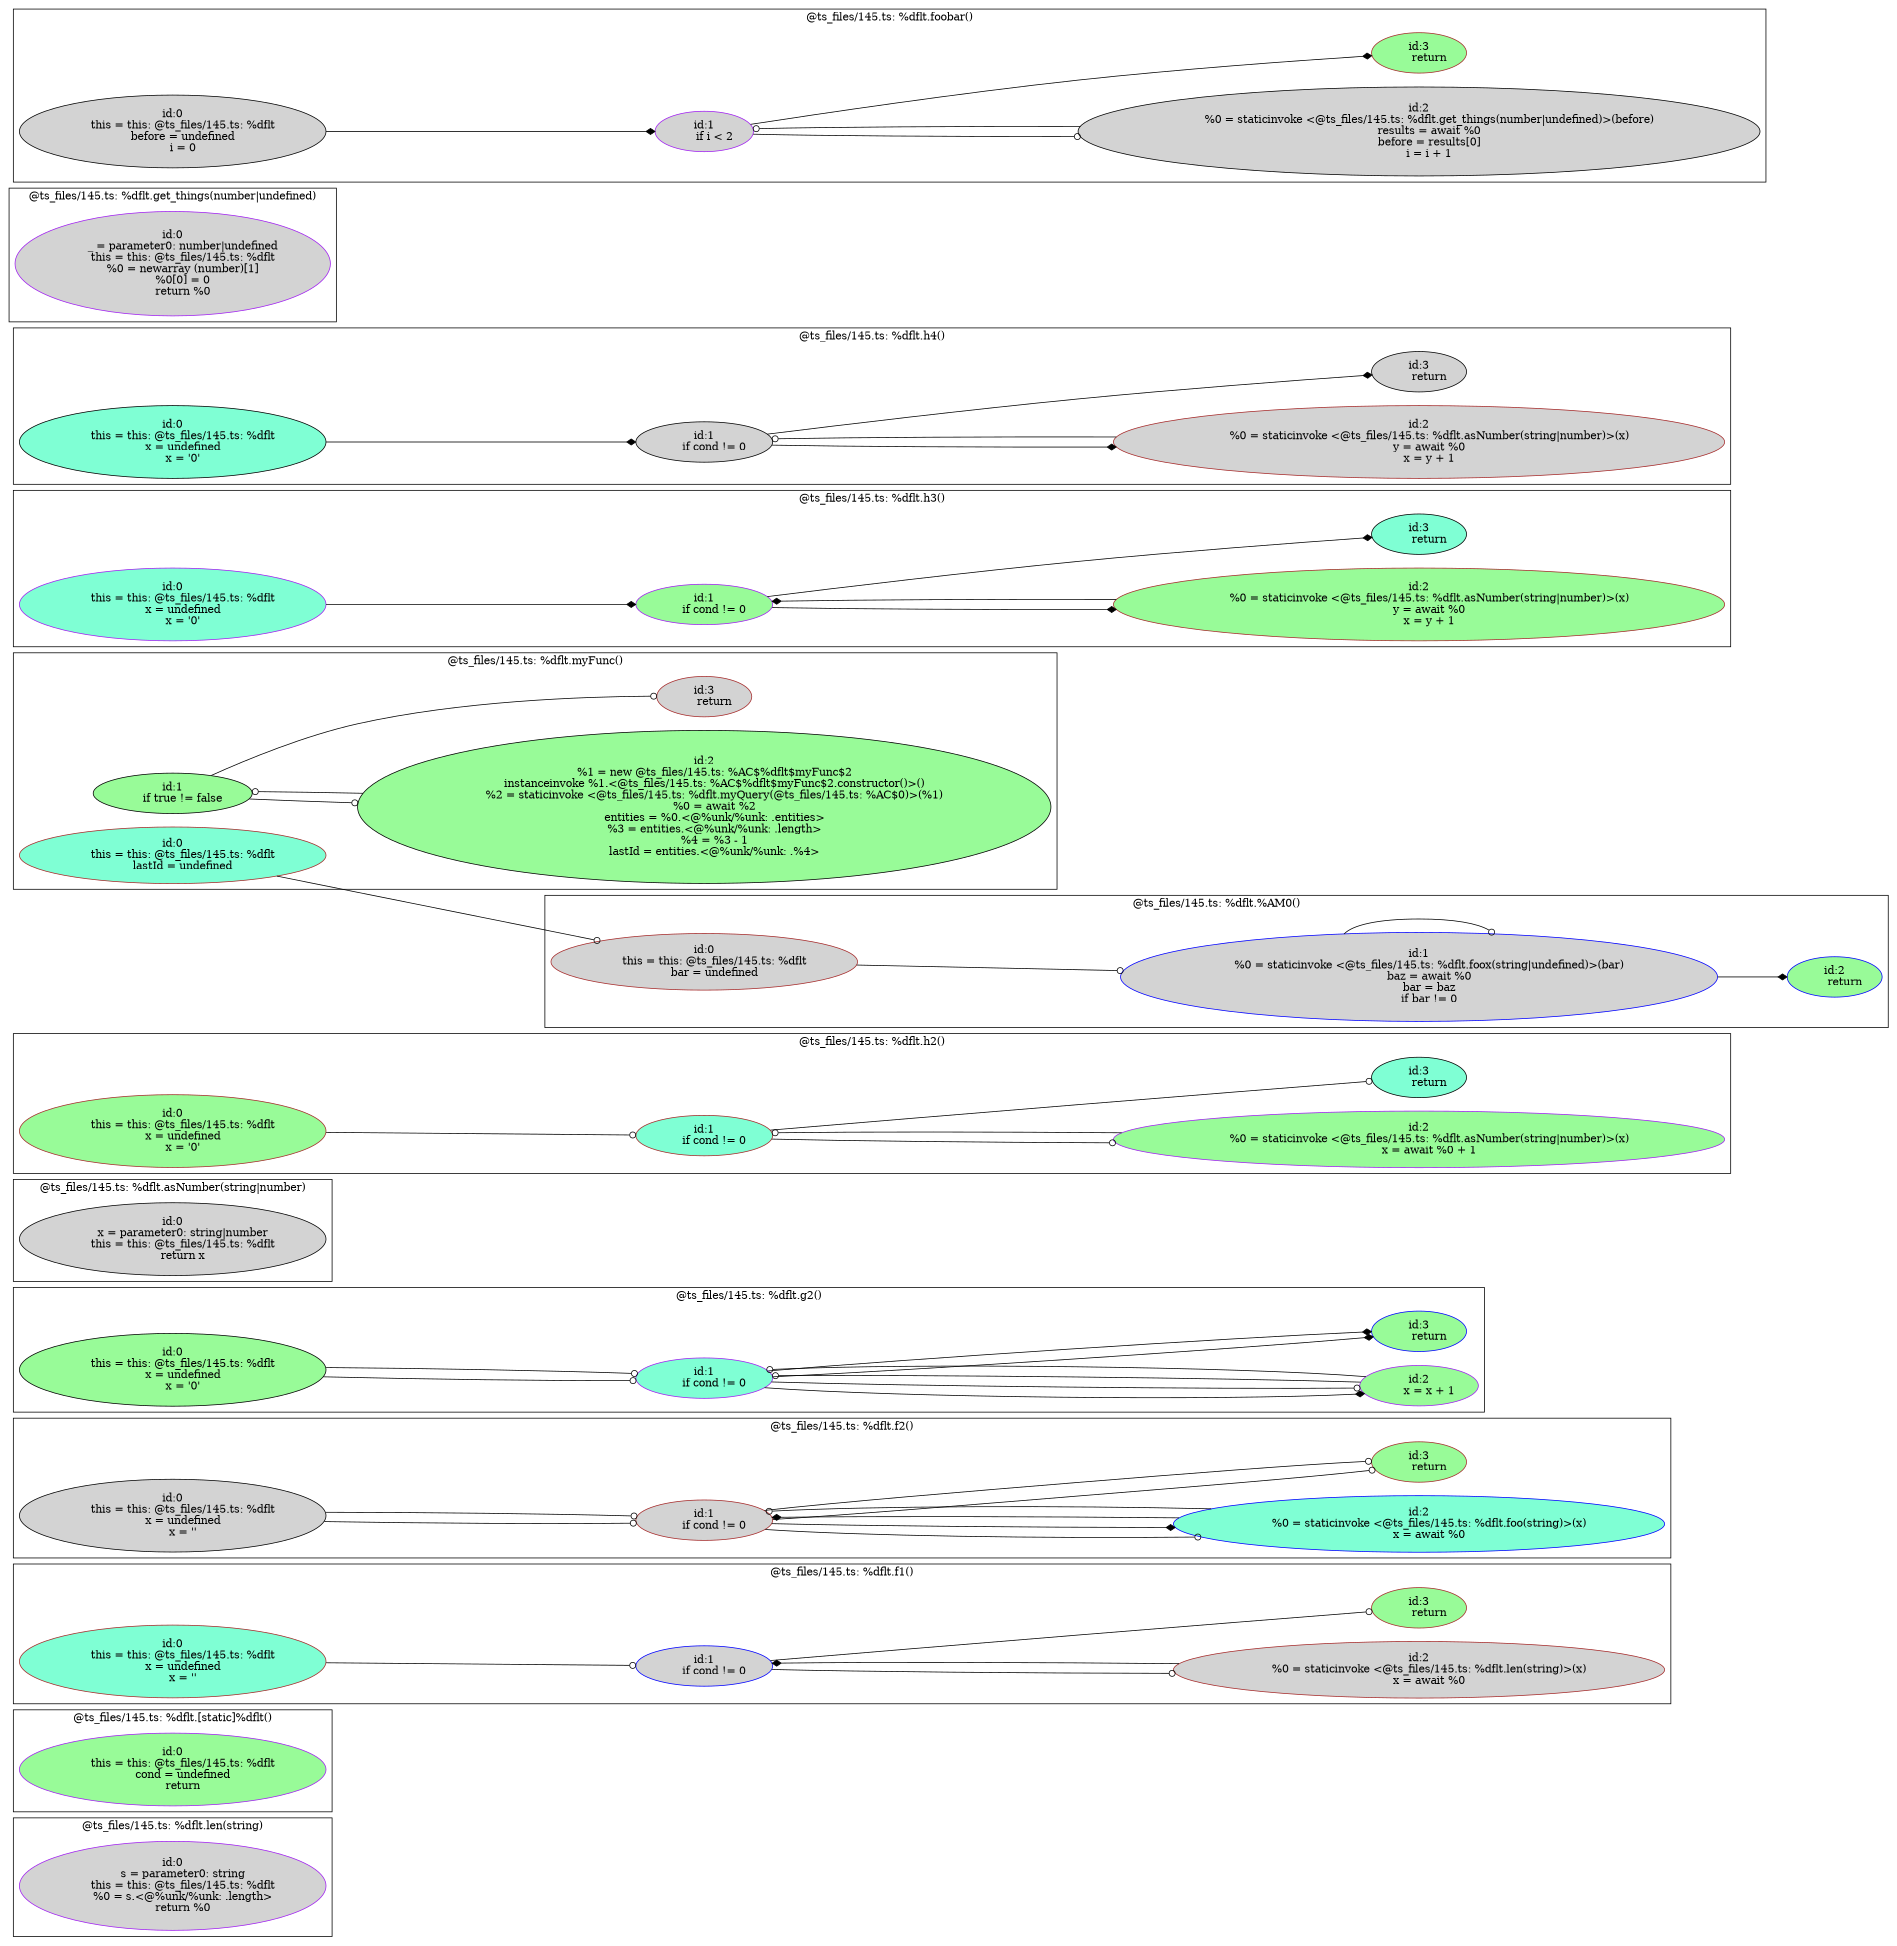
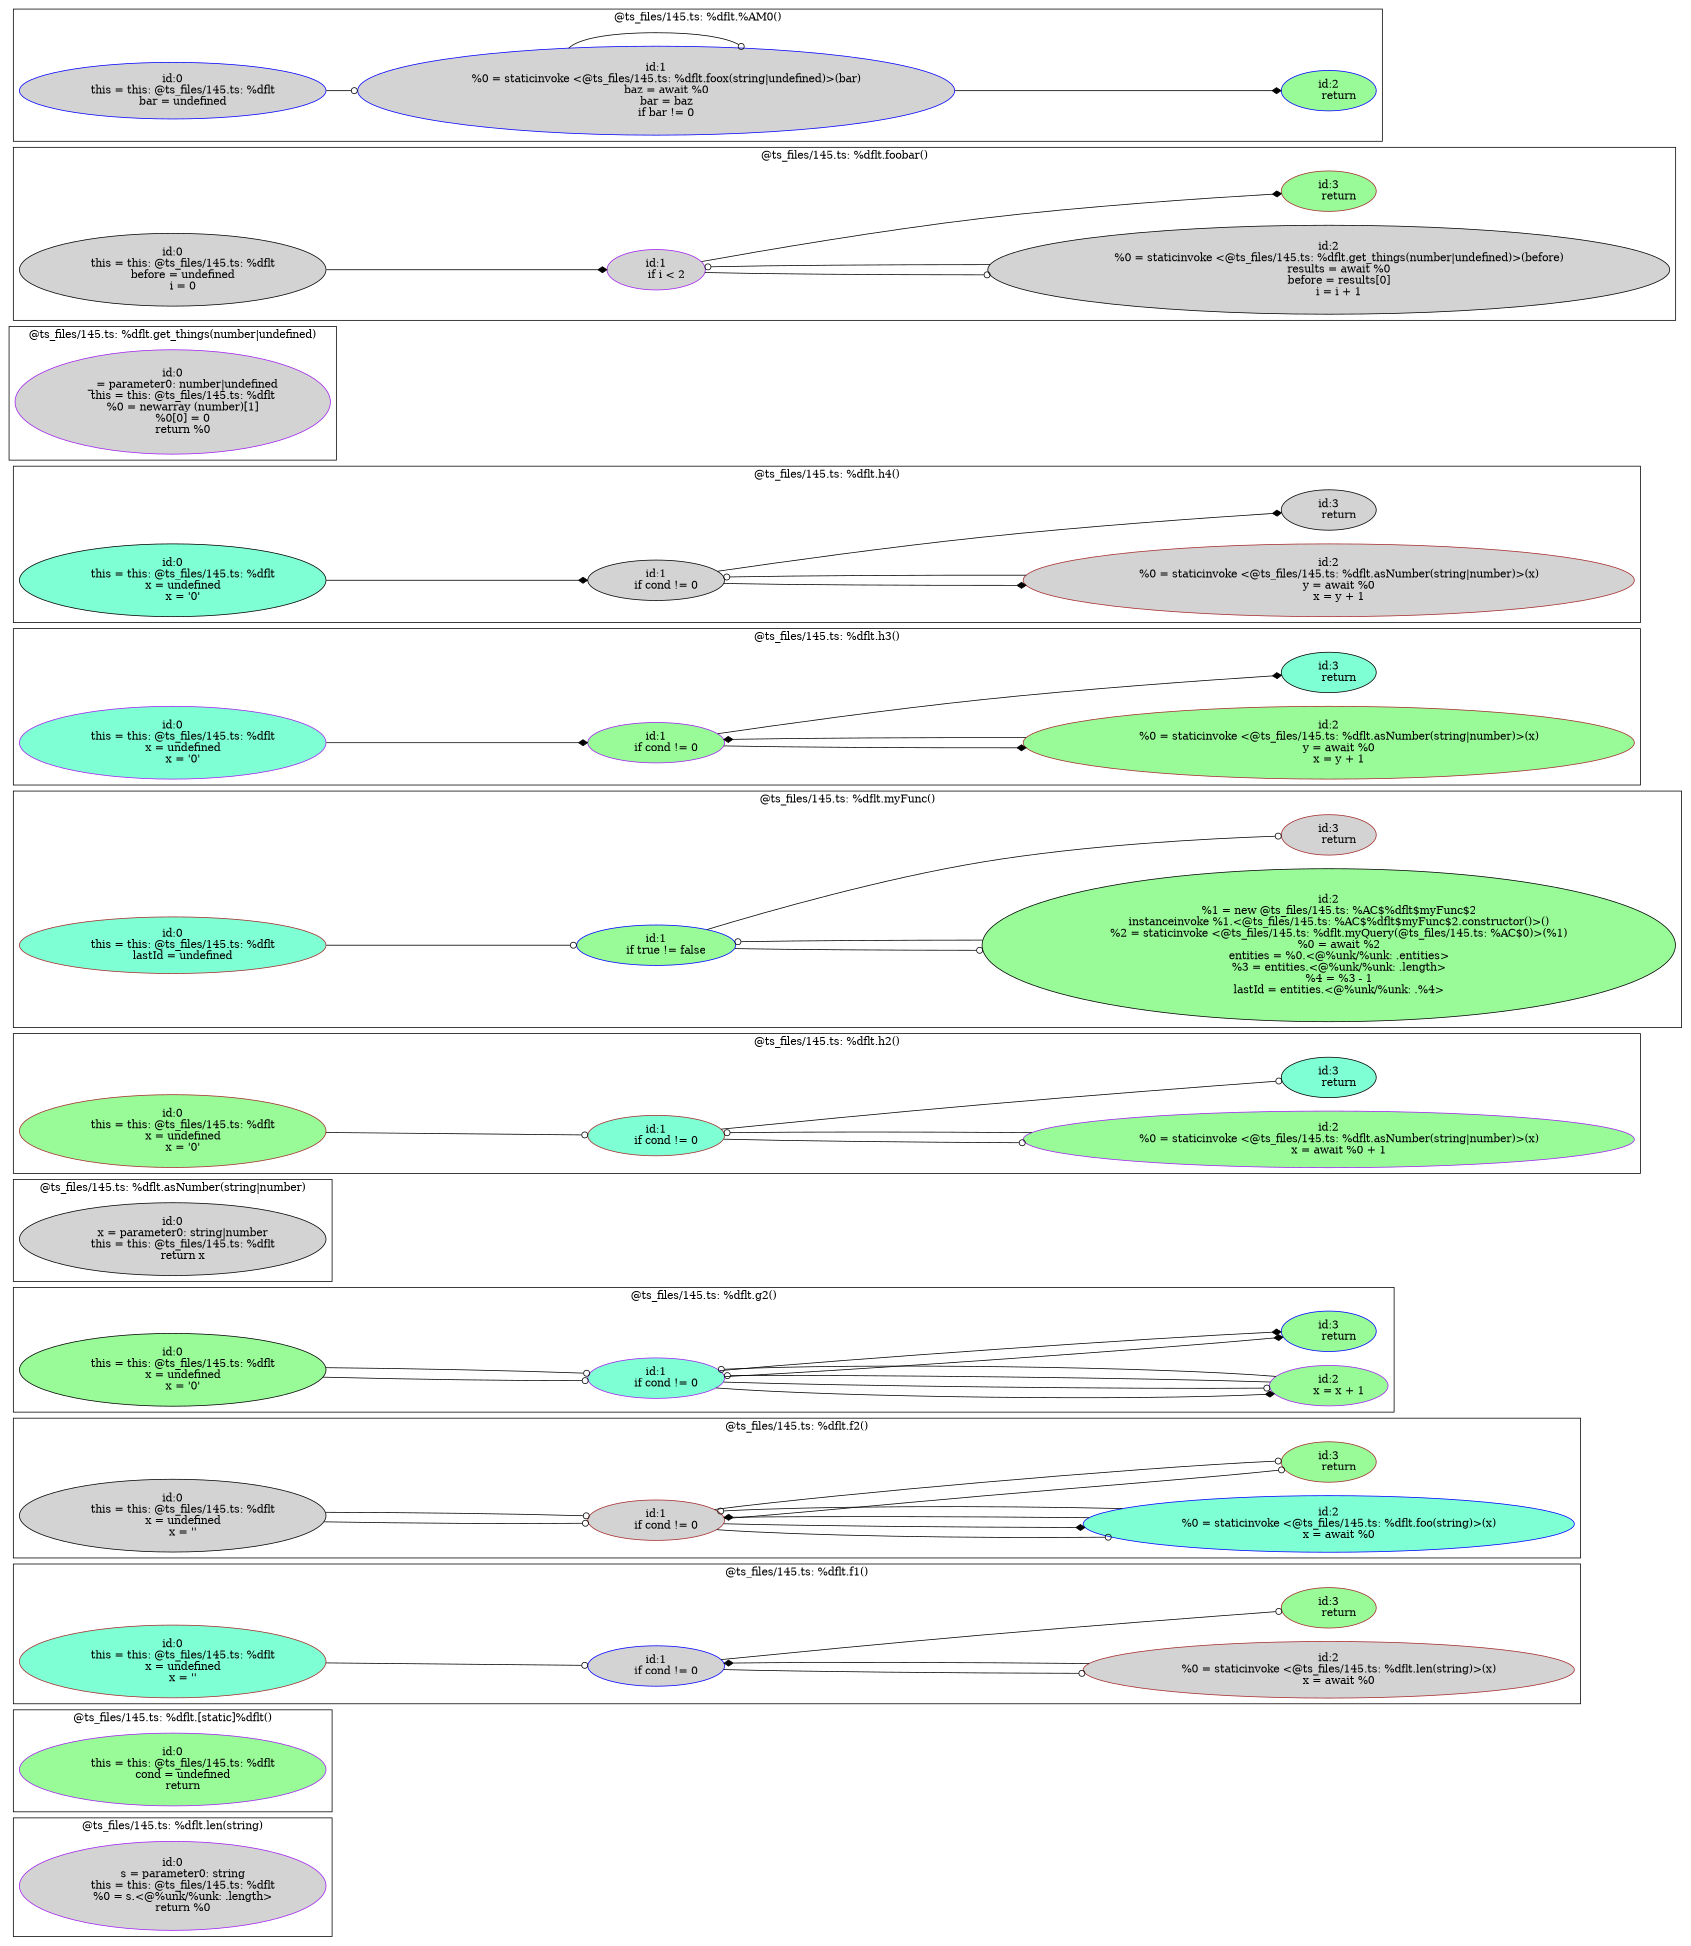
node "id:1 if true != false": color black -> blue
edge "id:0 this = this: @ts_files/145.ts: %dflt lastId = undefined" -> "id:0 this = this: @ts_files/145.ts: %dflt bar = undefined": now "id:0 this = this: @ts_files/145.ts: %dflt lastId = undefined" -> "id:1 if true != false"
node "id:0 this = this: @ts_files/145.ts: %dflt bar = undefined": color brown -> blue
